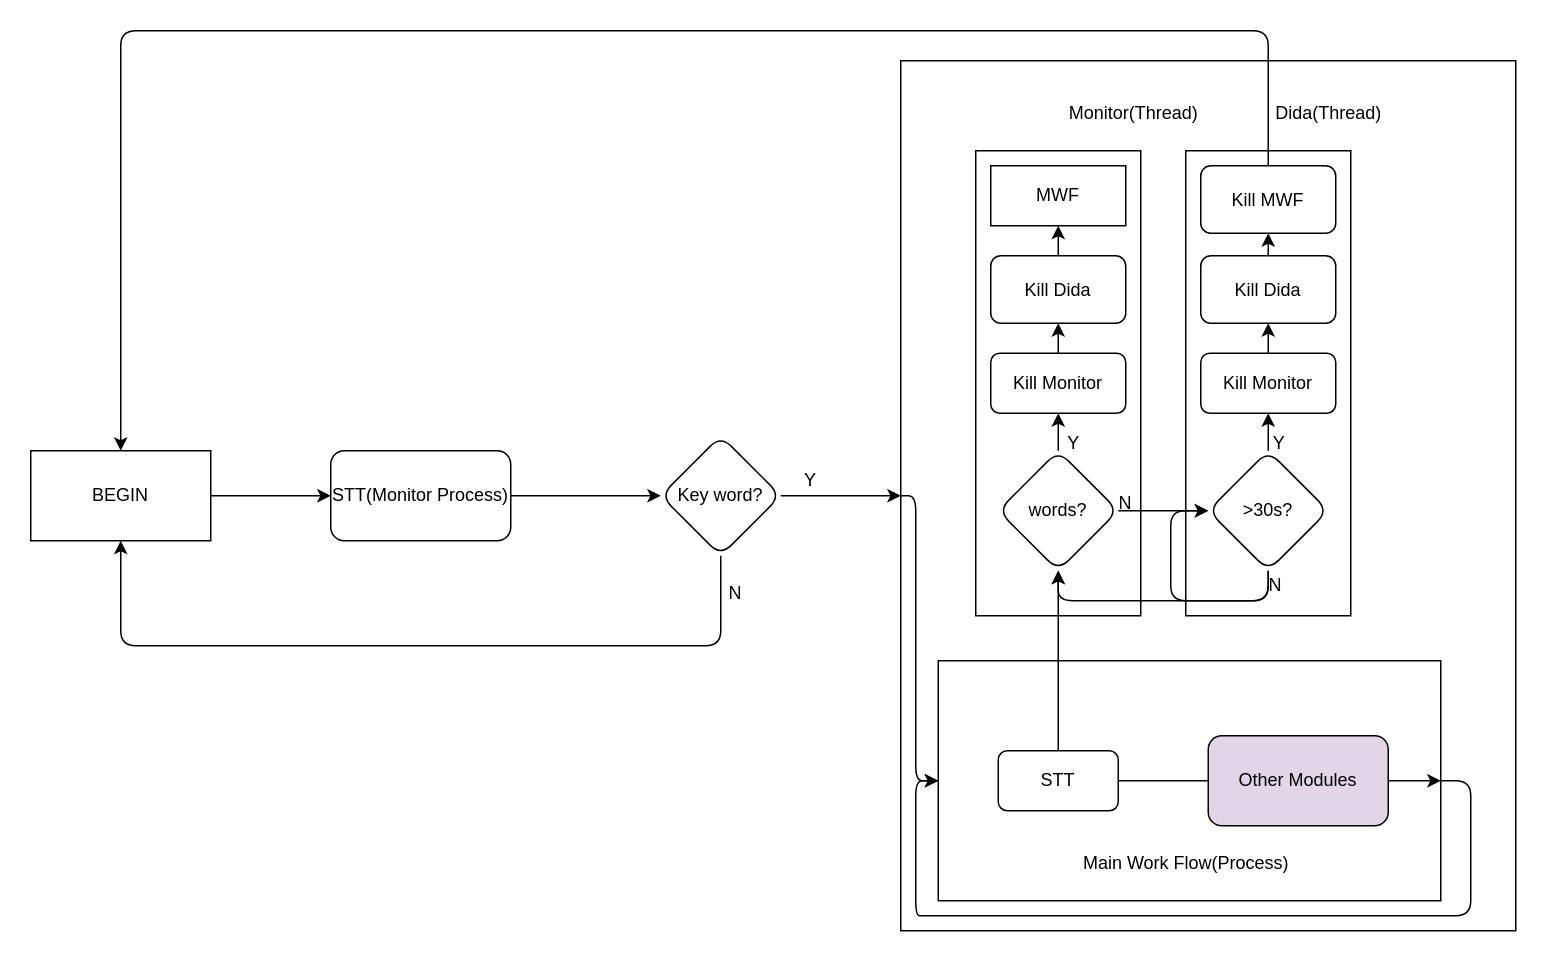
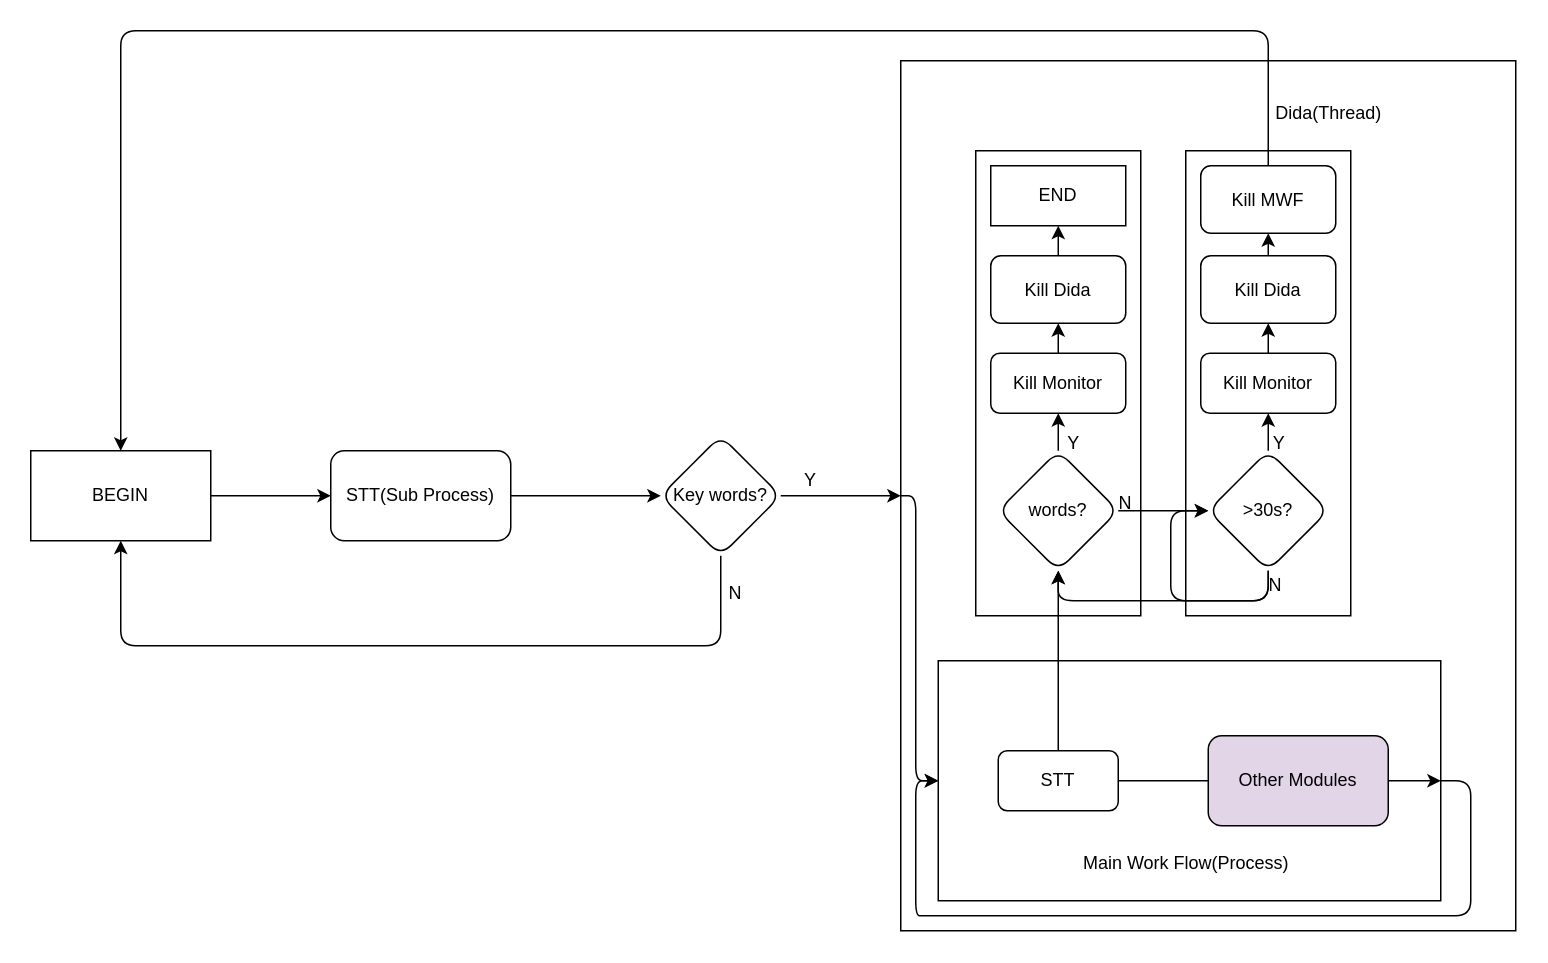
node "Monitor(Thread)": removed
node "MWF": label "MWF" -> "END"
node "STT(Monitor Process)": label "STT(Monitor Process)" -> "STT(Sub Process)"
node "Key word?": label "Key word?" -> "Key words?"
